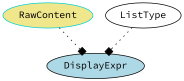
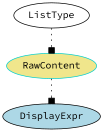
edge "ListType" -> "DisplayExpr": now "ListType" -> "RawContent"
